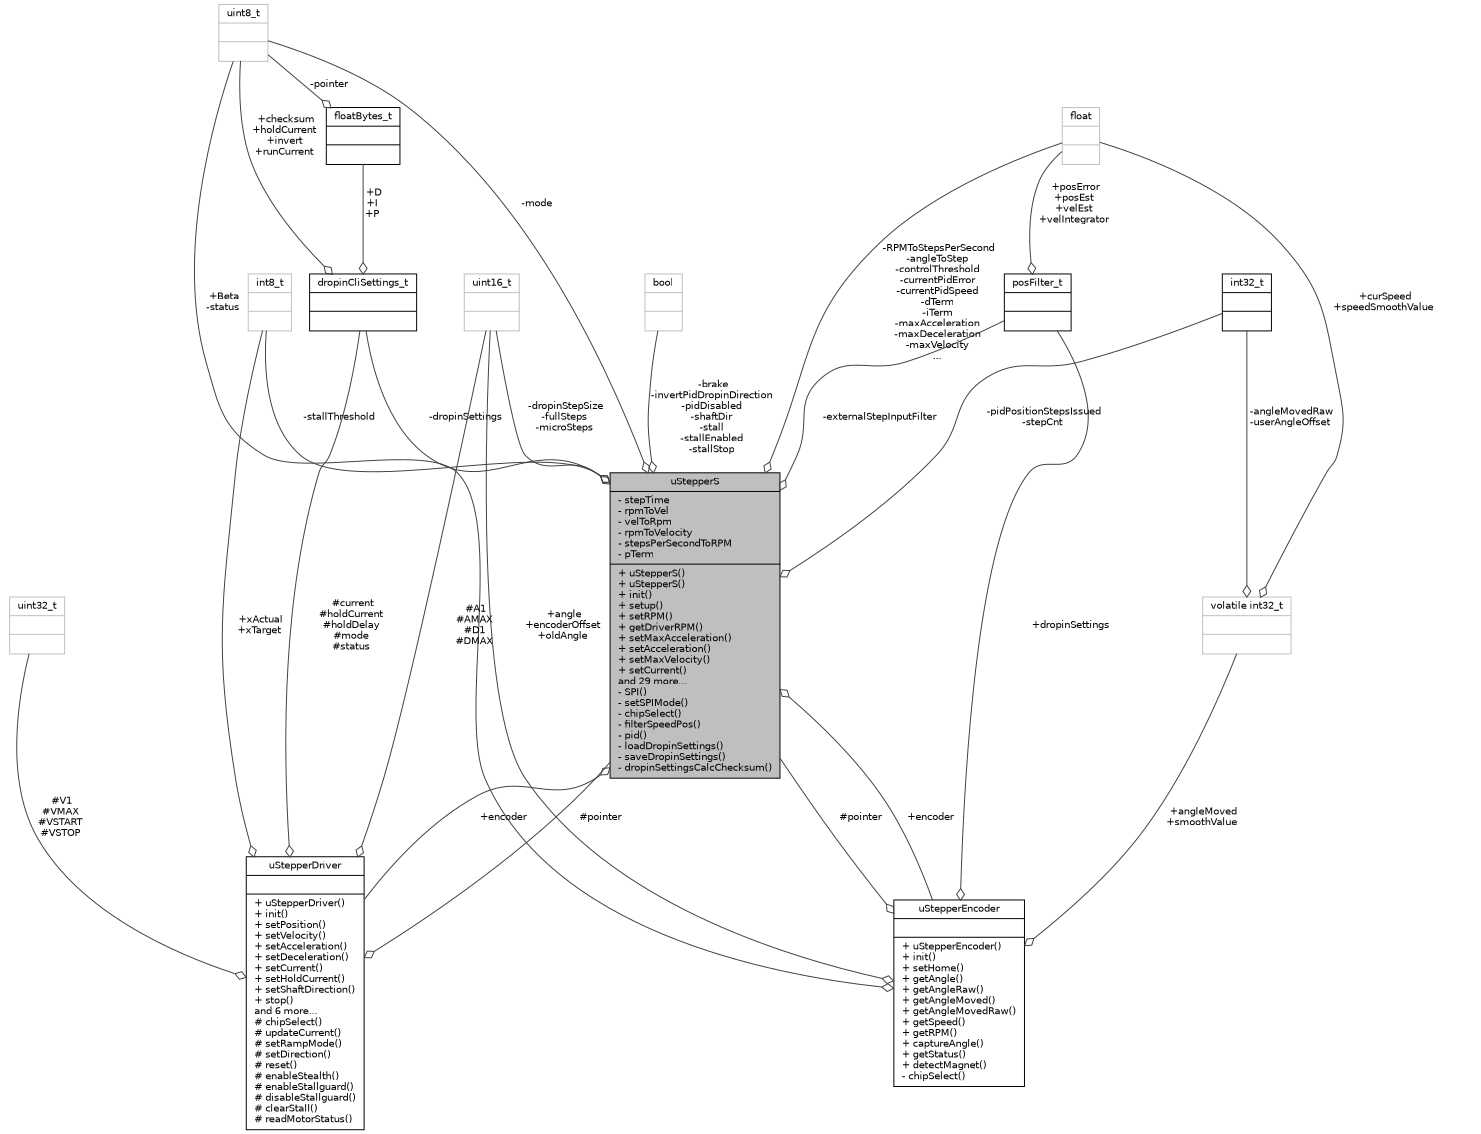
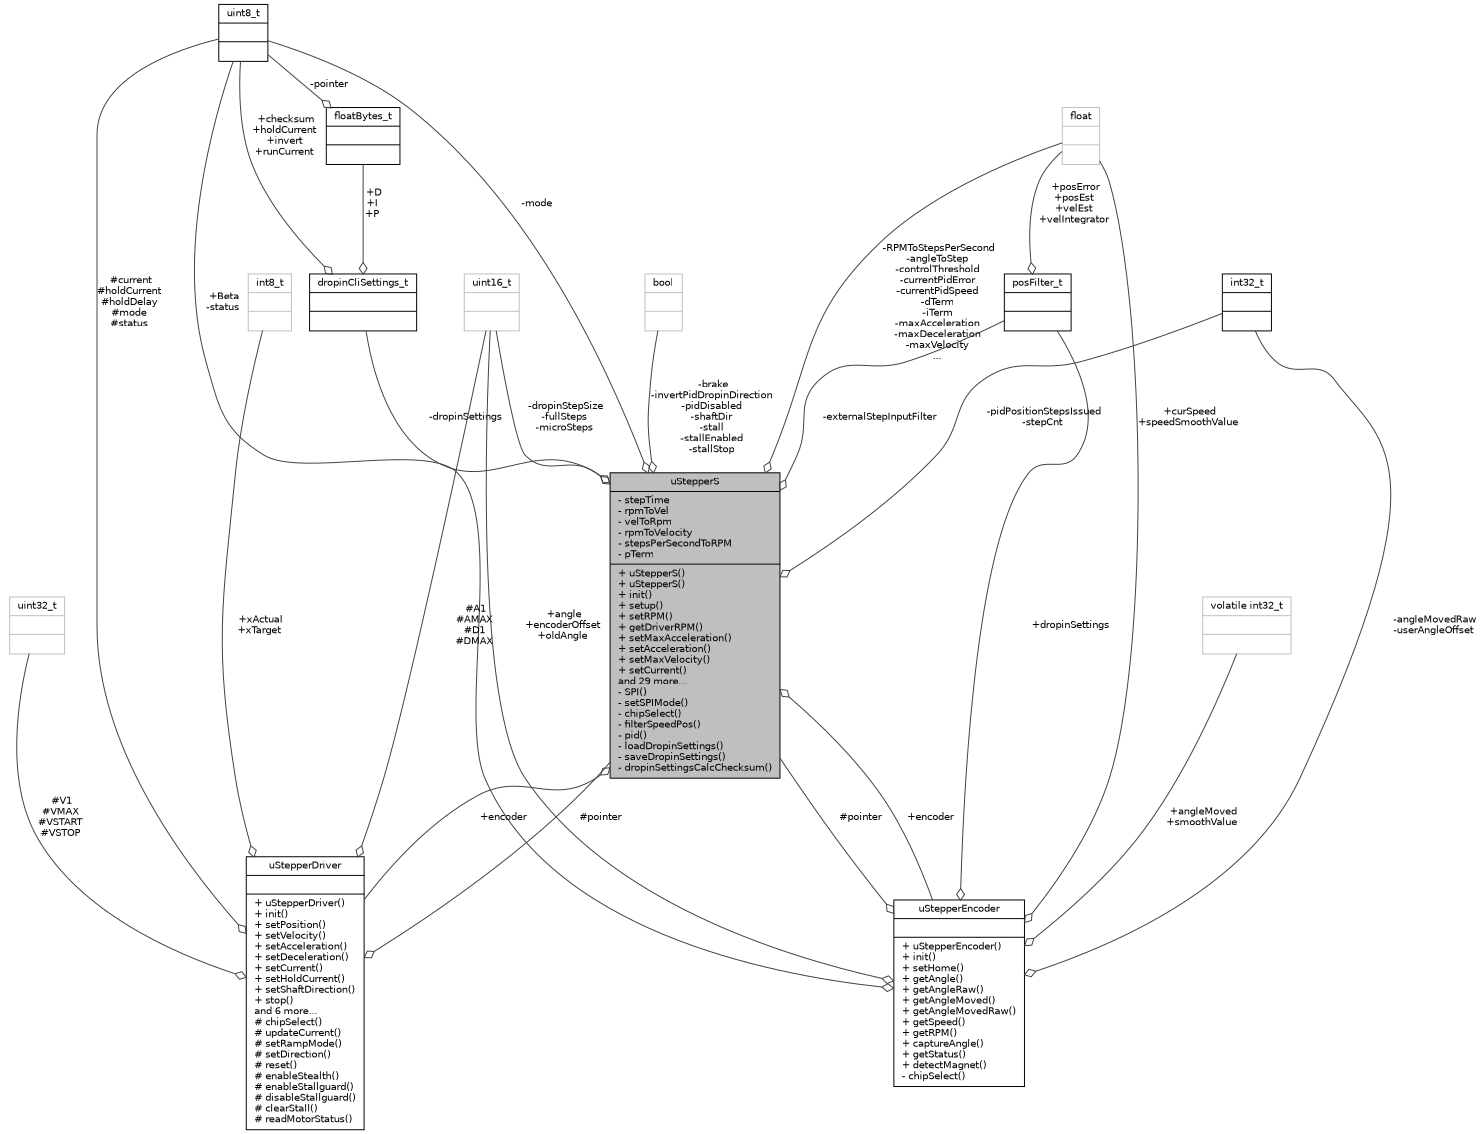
node "uint8_t": color grey75 -> black
edge "float" -> "volatile int32_t": now "float" -> "uStepperEncoder"
edge "int32_t" -> "volatile int32_t": now "int32_t" -> "uStepperEncoder"
edge "int8_t" -> "uStepperS": removed, label "-stallThreshold"
edge "dropinCliSettings_t" -> "uStepperDriver": now "uint8_t" -> "uStepperDriver"
